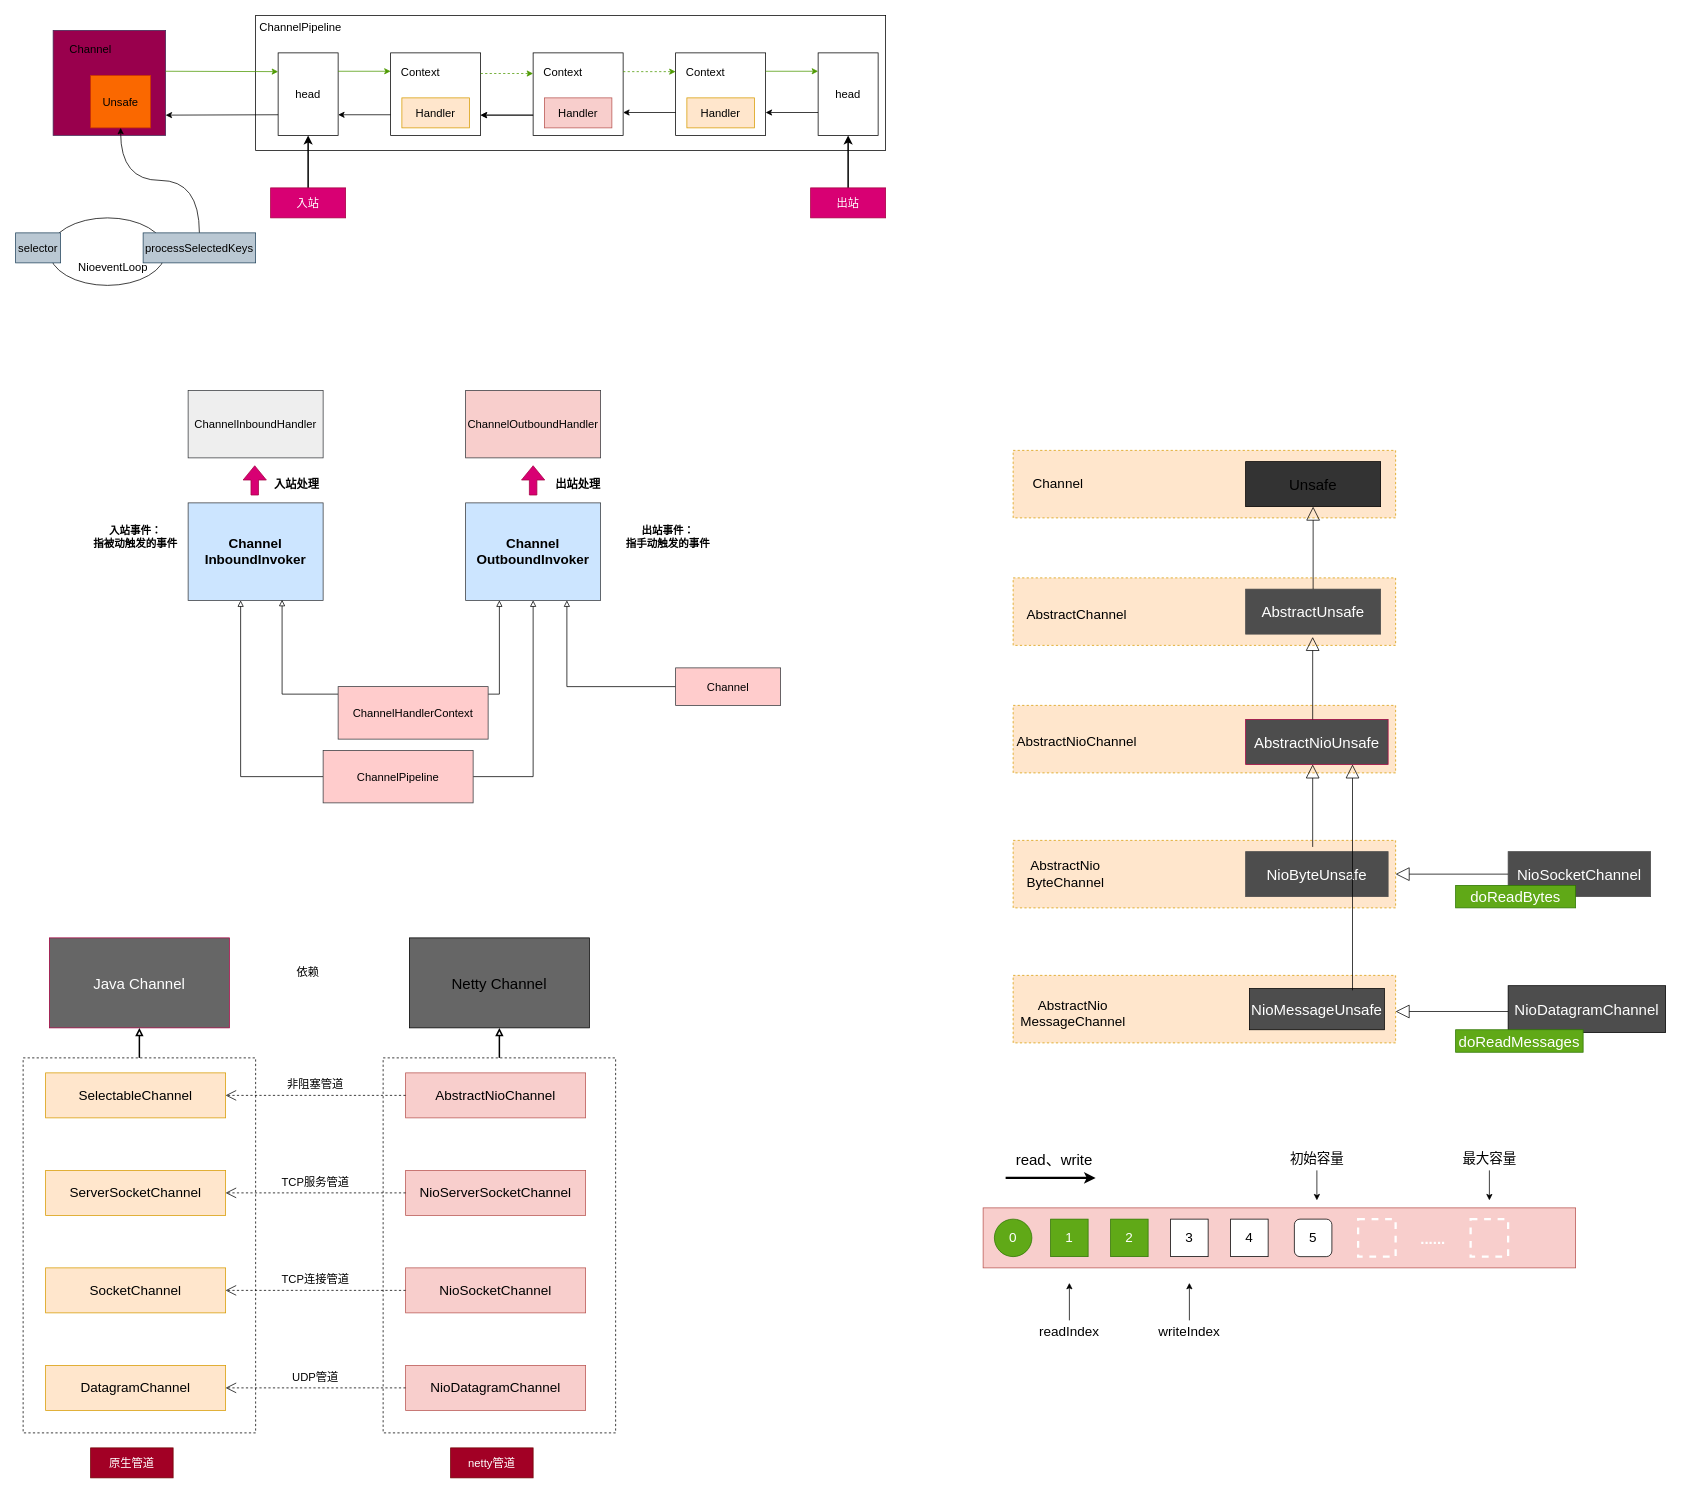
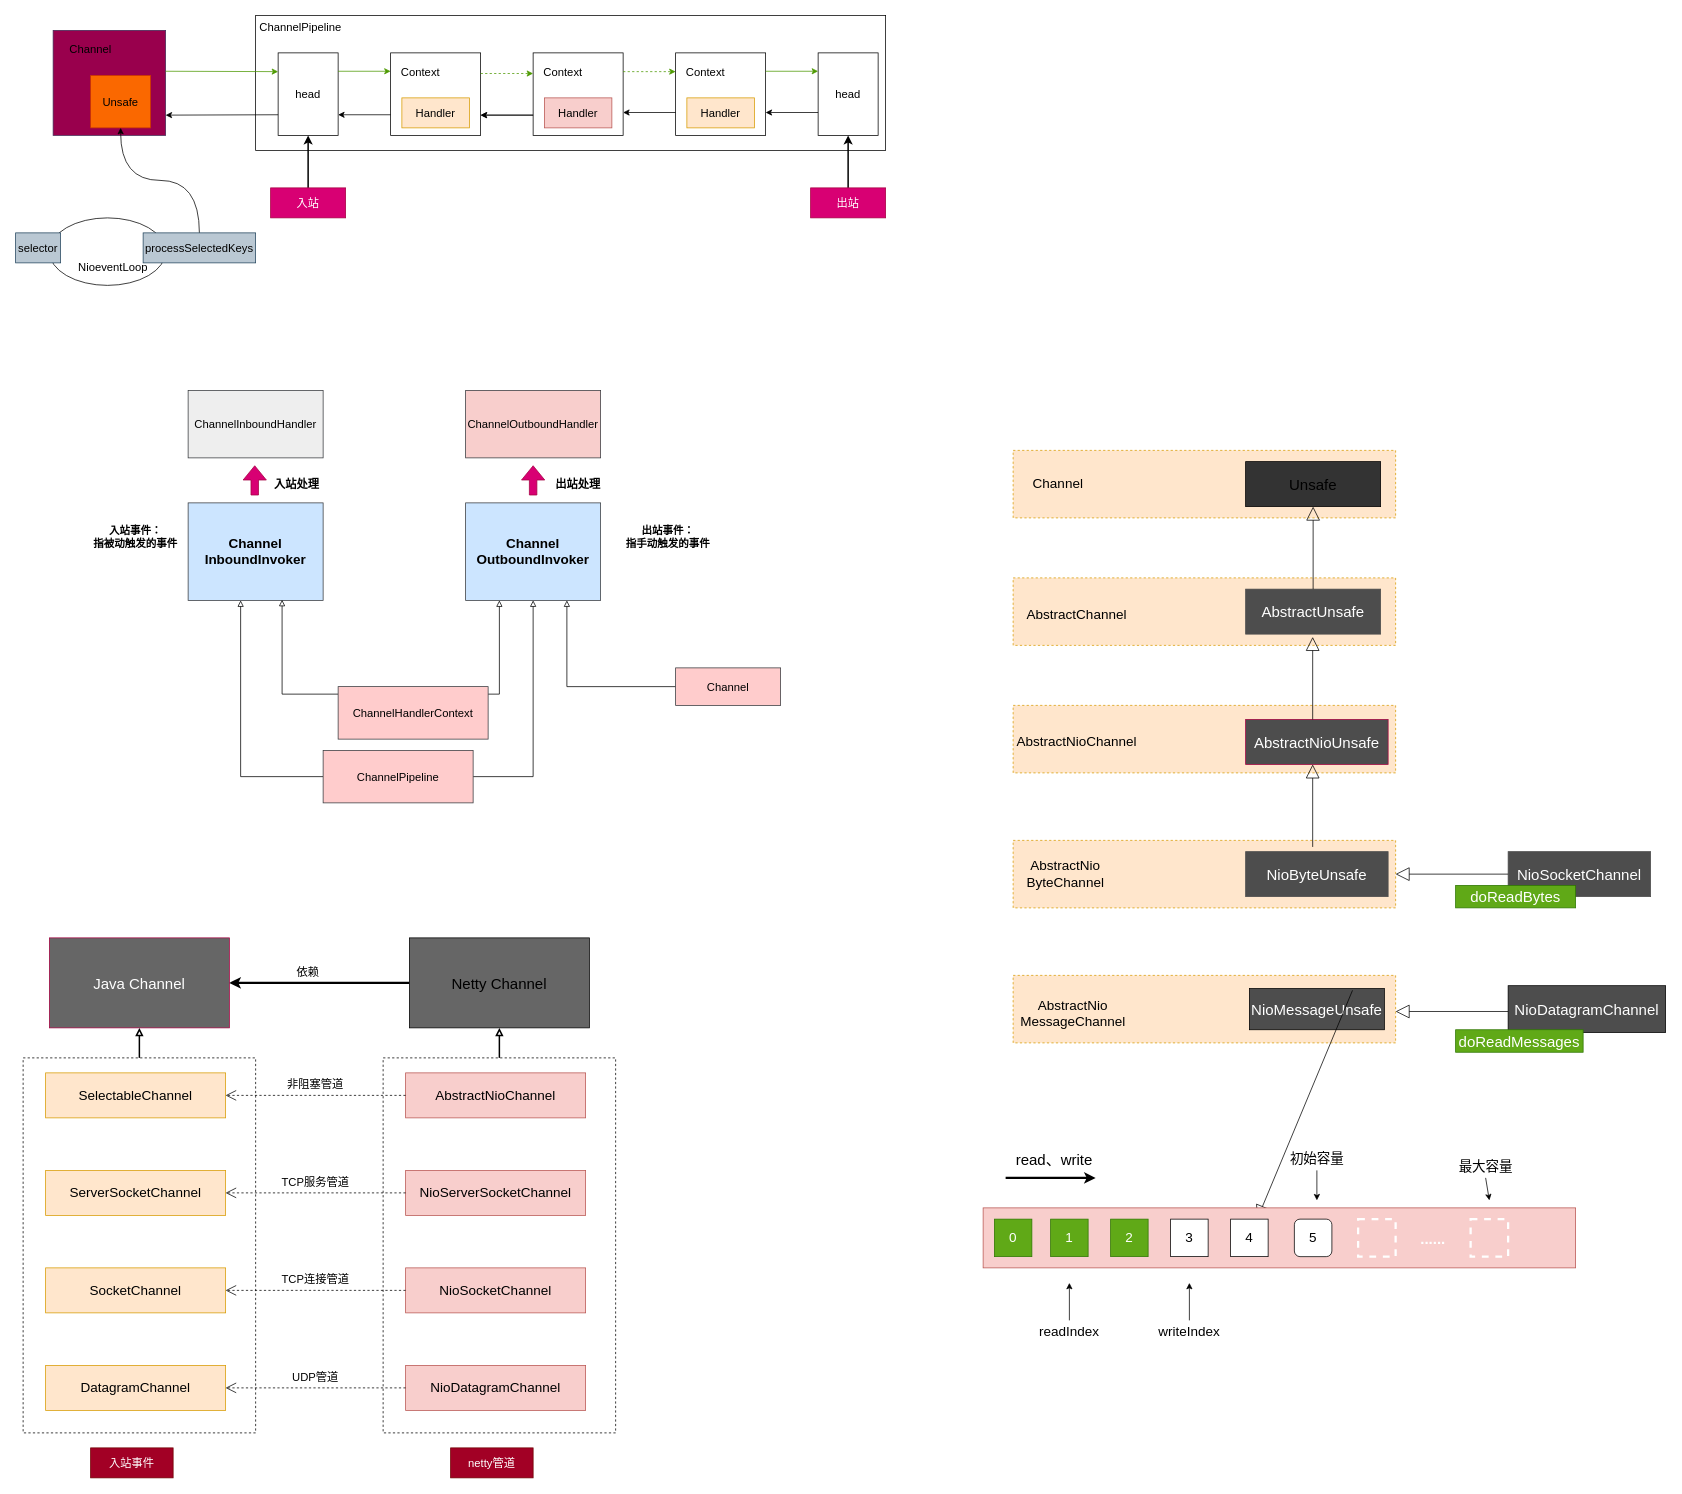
edge "NioMessageUnsafe" -> "AbstractNioUnsafe": now "NioMessageUnsafe" -> "4"
edge "Netty Channel" -> "Java Channel": added
node "最大容量": moved (1489, 1159) -> (1485, 1167)
node "0": shape ellipse -> rectangle
node "原生管道": label "原生管道" -> "入站事件"
